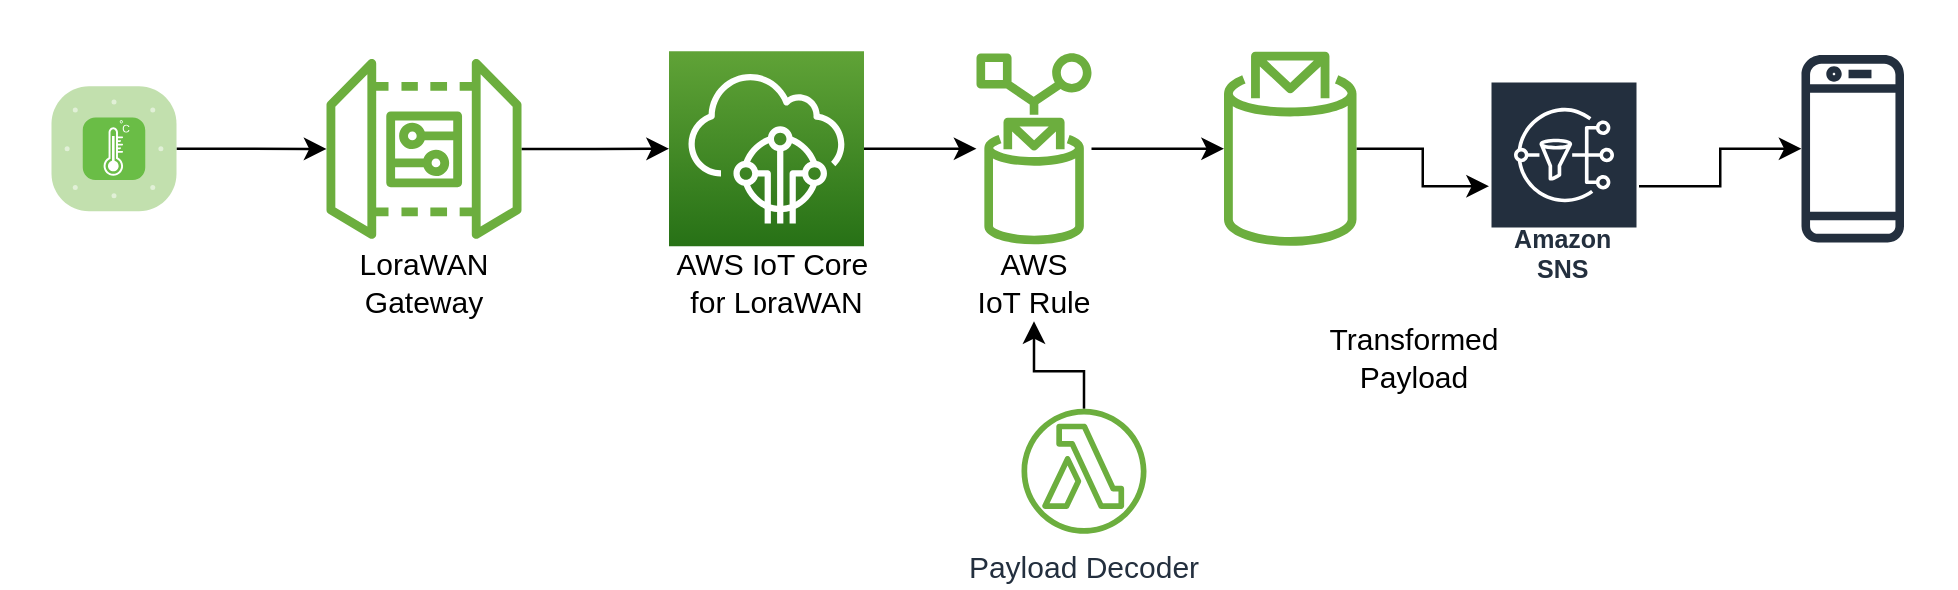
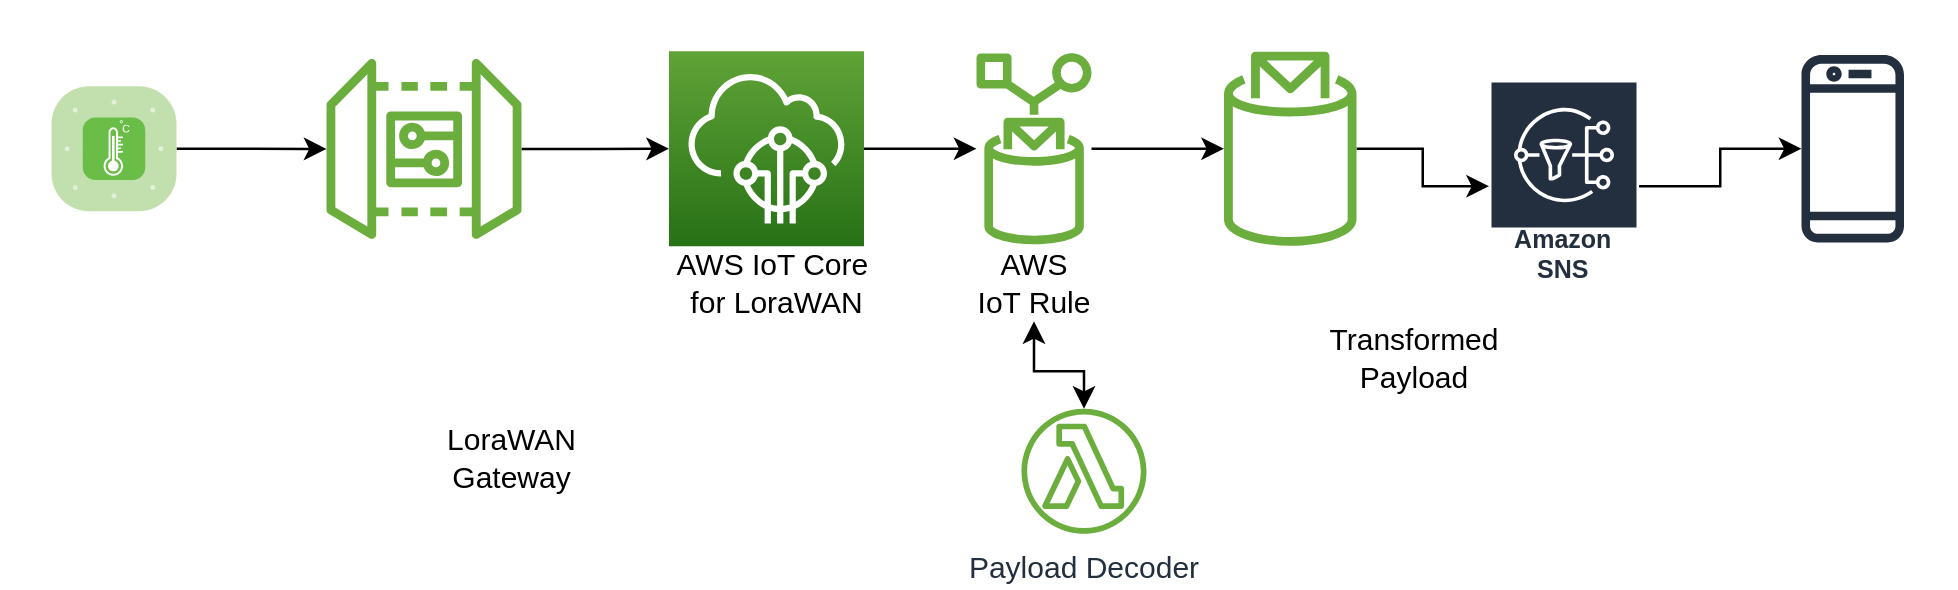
node "LoraWAN Gateway": moved (424, 284) -> (511, 459)
edge "Payload Decoder" -> "AWS IoT Rule": arrowhead none -> classic
